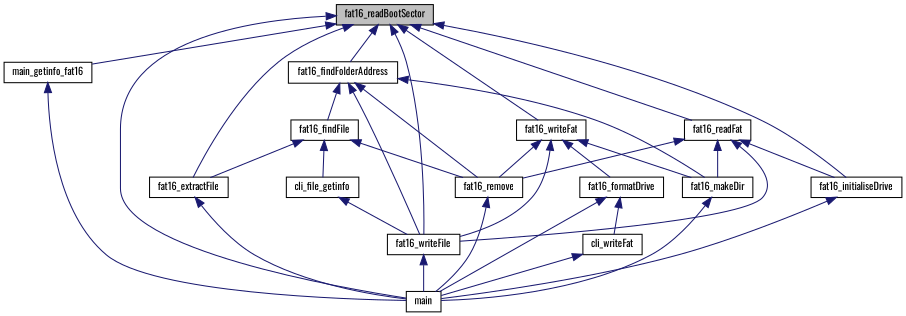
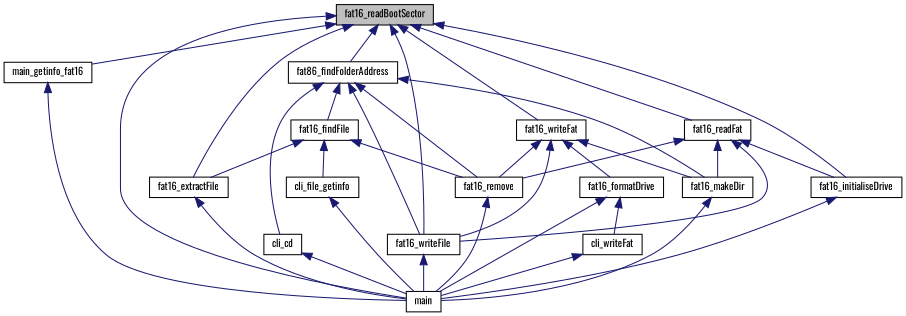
node "fat16_findFolderAddress": label "fat16_findFolderAddress" -> "fat86_findFolderAddress"
edge "fat16_writeFile" -> "cli_file_getinfo": now "main" -> "cli_file_getinfo"
node "cli_cd": added
